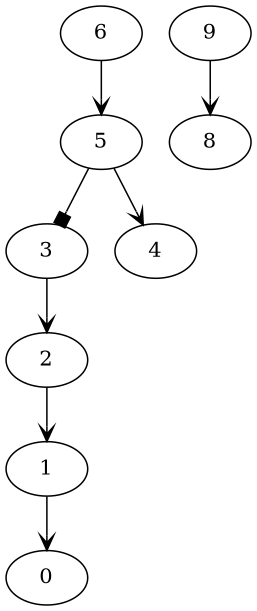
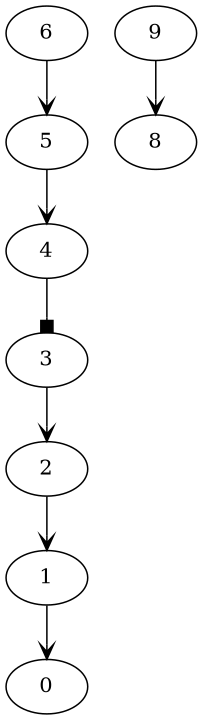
edge "5" -> "3": now "4" -> "3"
